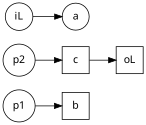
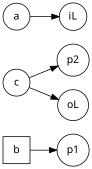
edge "iL" -> "a": reversed
edge "p2" -> "c": reversed
node "c": shape square -> circle
node "oL": shape square -> circle
edge "p1" -> "b": reversed
